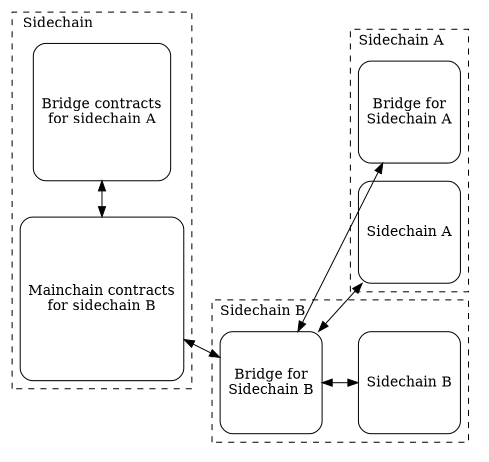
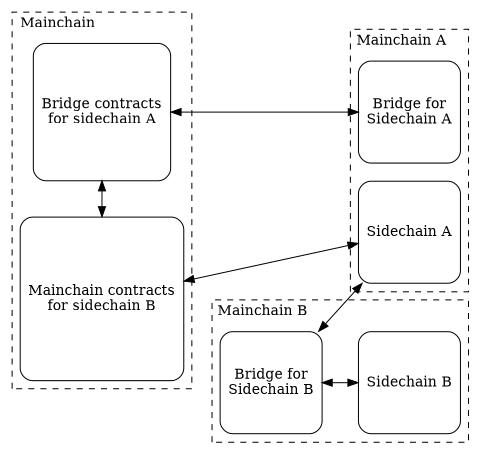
cluster "Sidechain": label "Sidechain" -> "Mainchain"
cluster "Sidechain A": label "Sidechain A" -> "Mainchain A"
edge "Bridge for Sidechain A" -- "Bridge for Sidechain B": now "Bridge for Sidechain A" -- "Bridge contracts for sidechain A"
cluster "Sidechain B": label "Sidechain B" -> "Mainchain B"
edge "Mainchain contracts for sidechain B" -- "Bridge for Sidechain B": now "Mainchain contracts for sidechain B" -- "Sidechain A"
